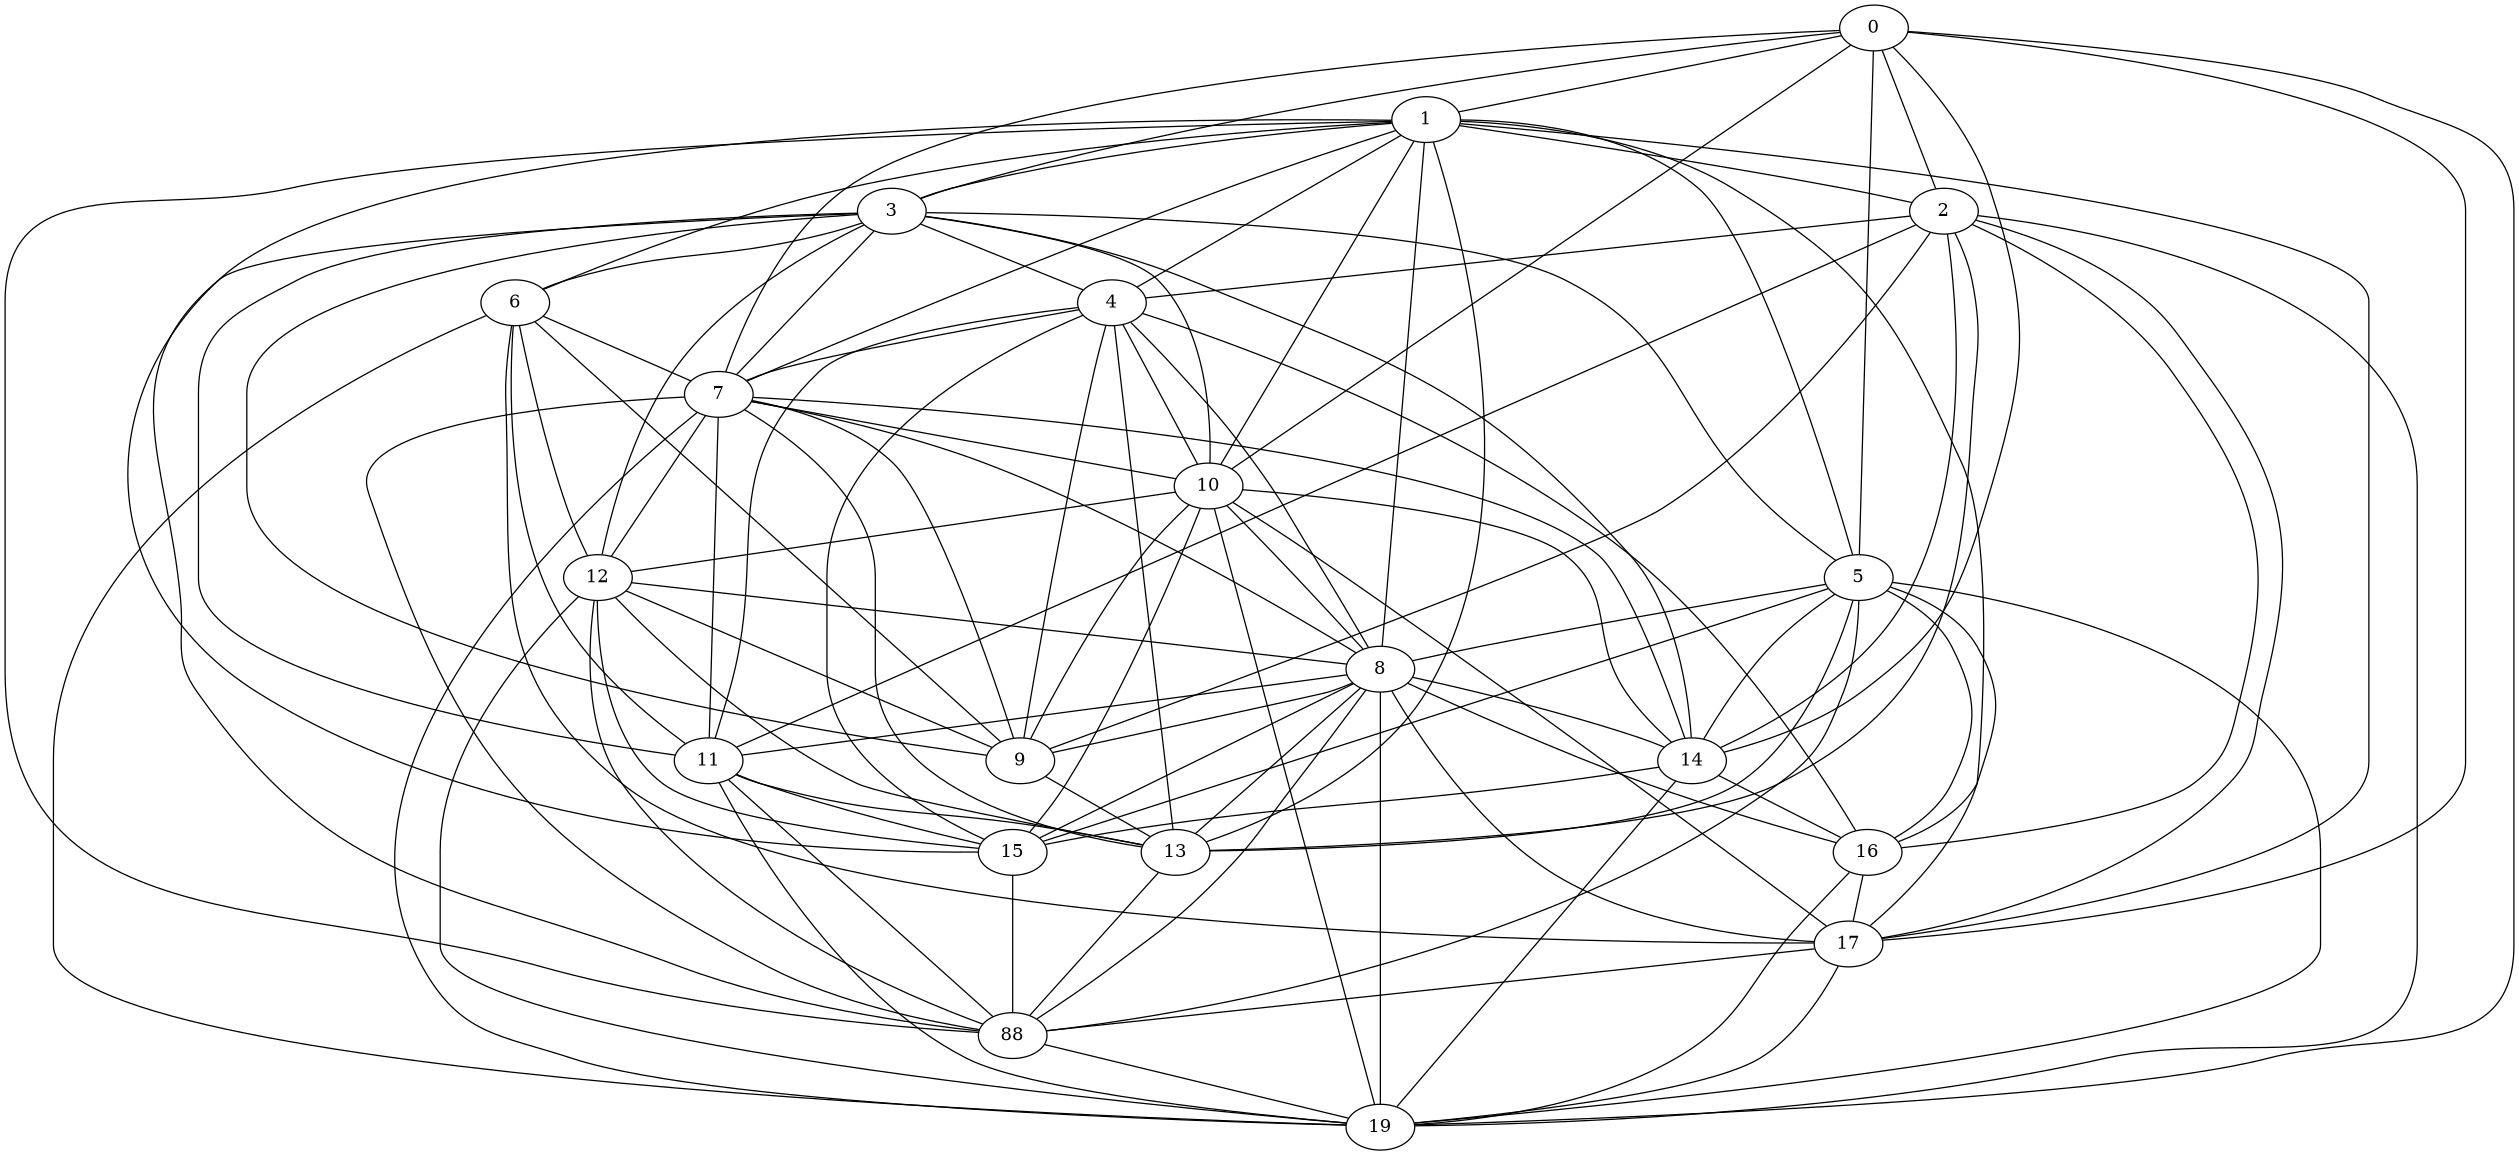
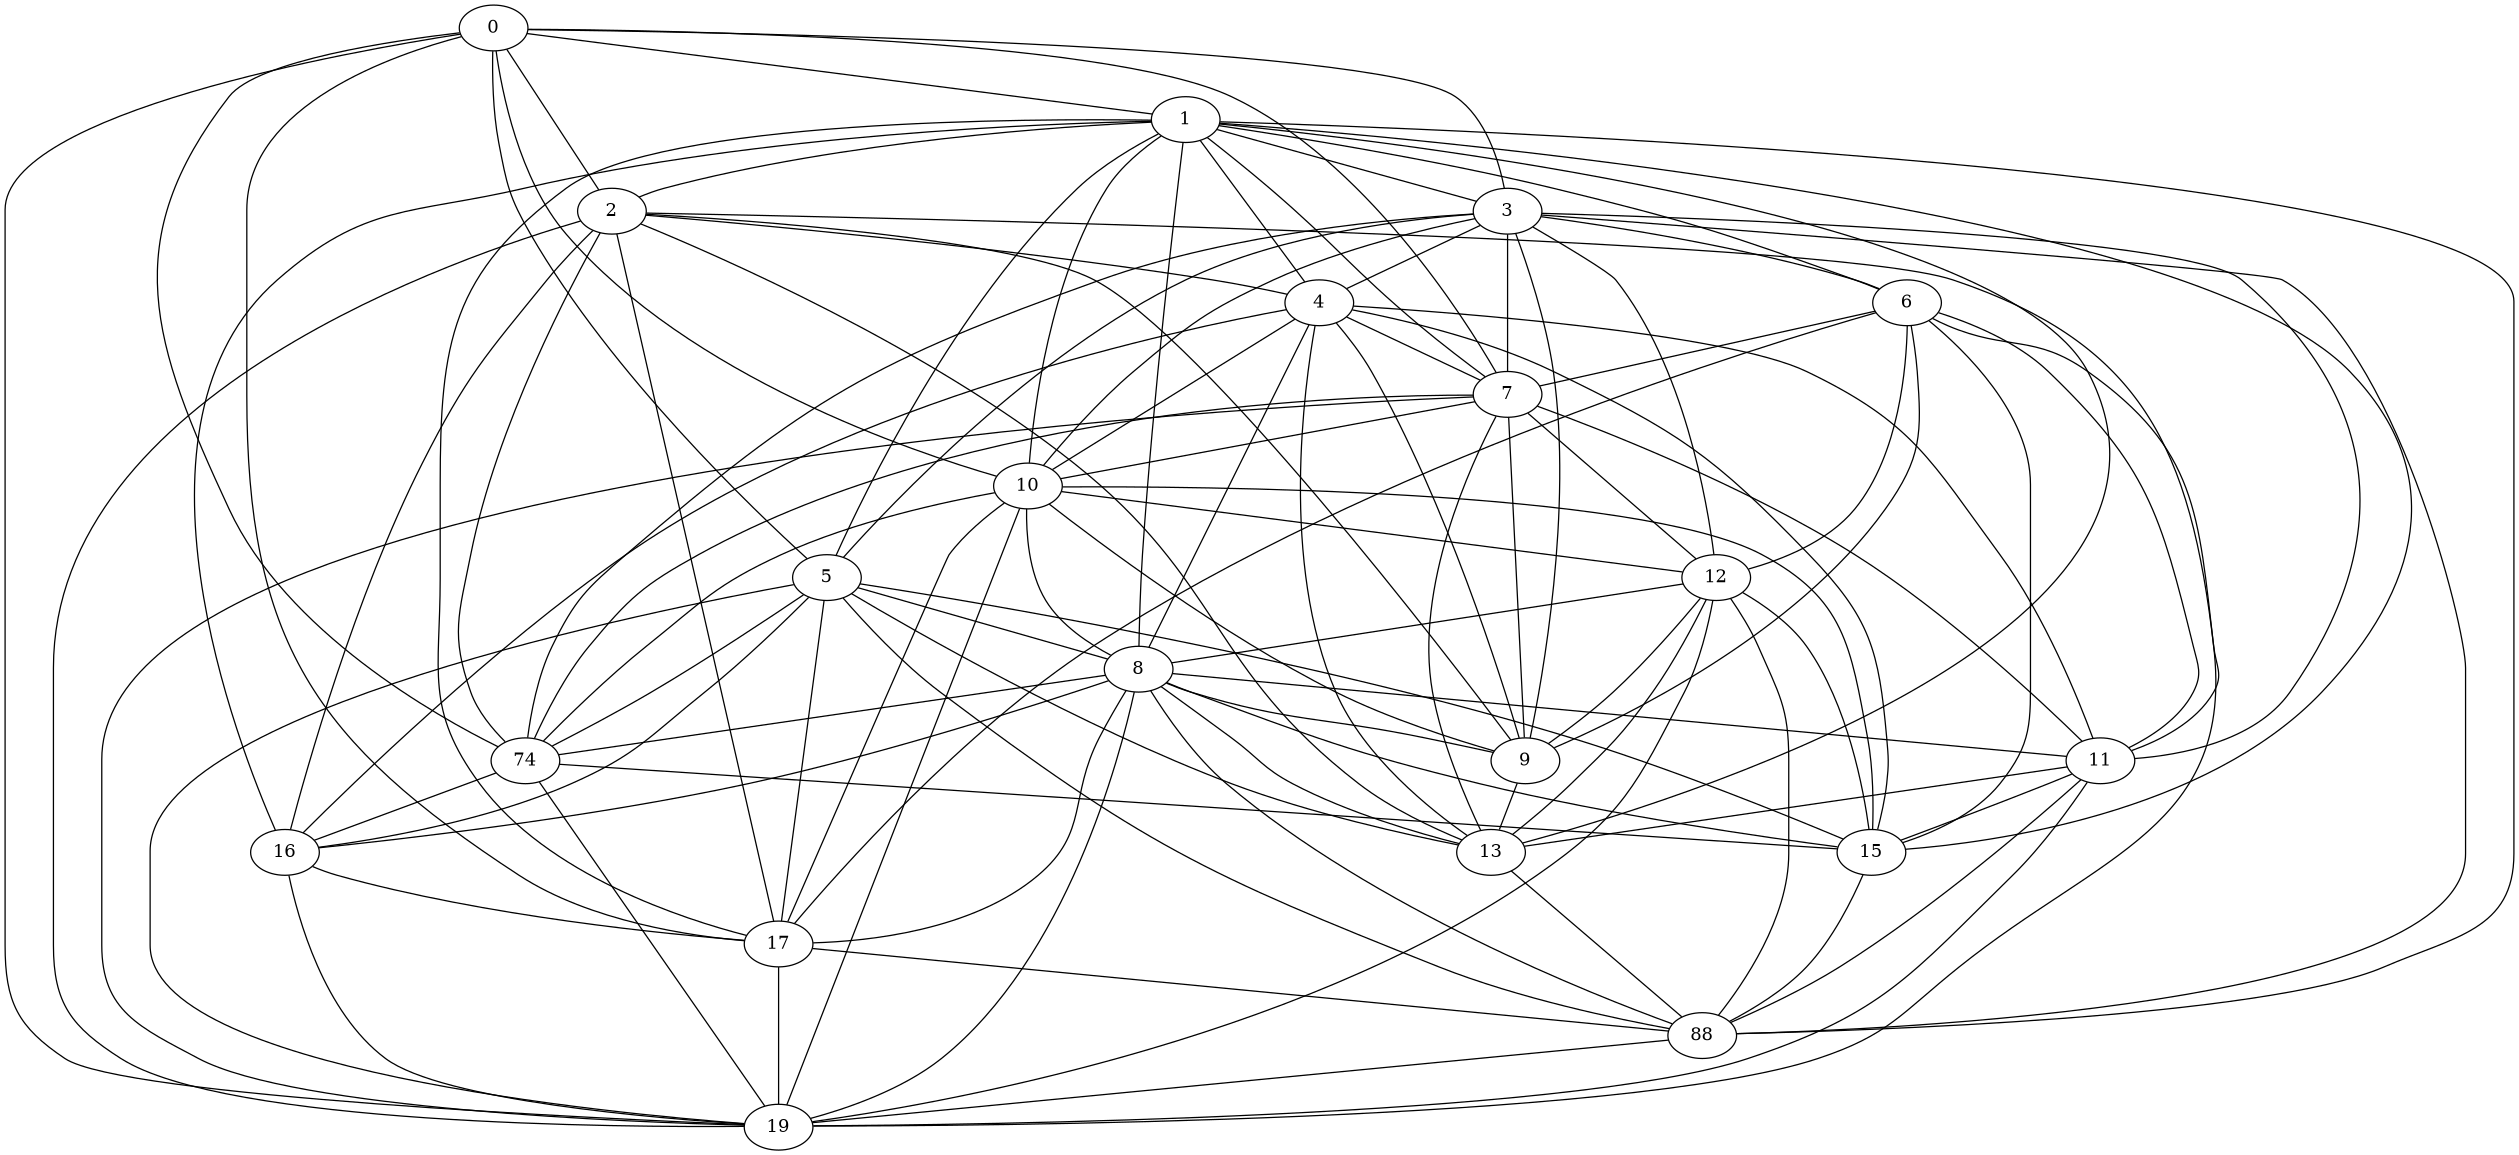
edge "7" -- "8": removed
edge "6" -- "15": added
edge "7" -- "88": removed
node "14": label "14" -> "74"
